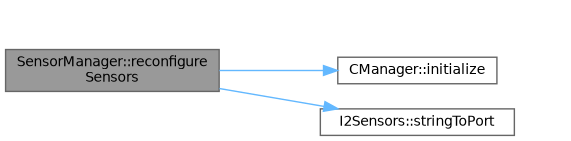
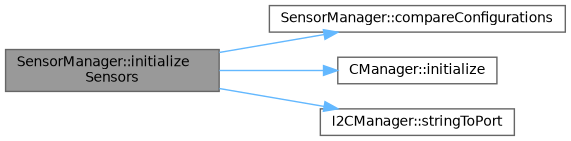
node "SensorManager::compareConfigurations": added
node "SensorManager::reconfigure Sensors": label "SensorManager::reconfigure Sensors" -> "SensorManager::initialize Sensors"
node "I2Sensors::stringToPort": label "I2Sensors::stringToPort" -> "I2CManager::stringToPort"
